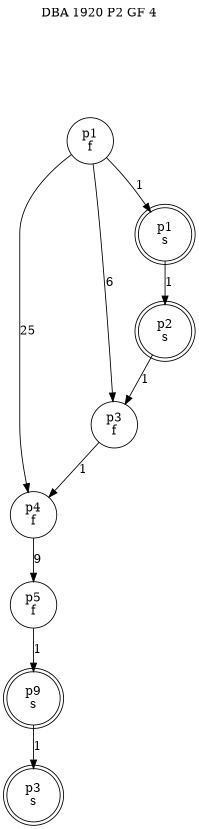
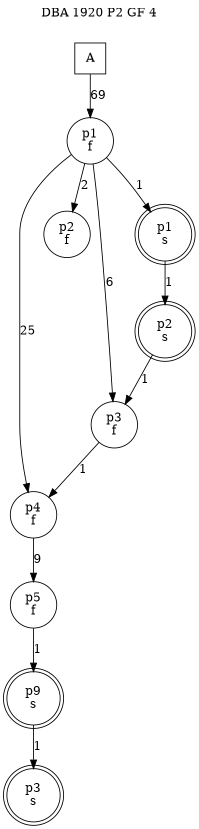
node "A": added
node "p2 f": added
